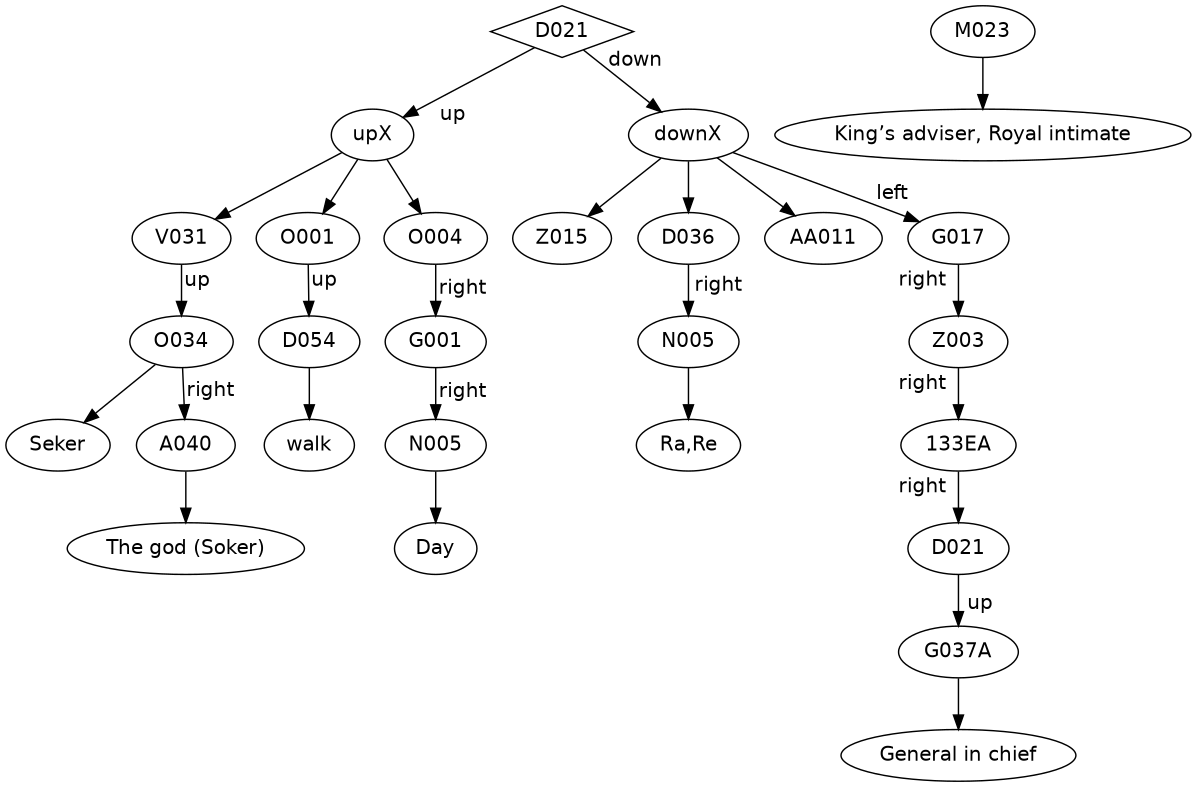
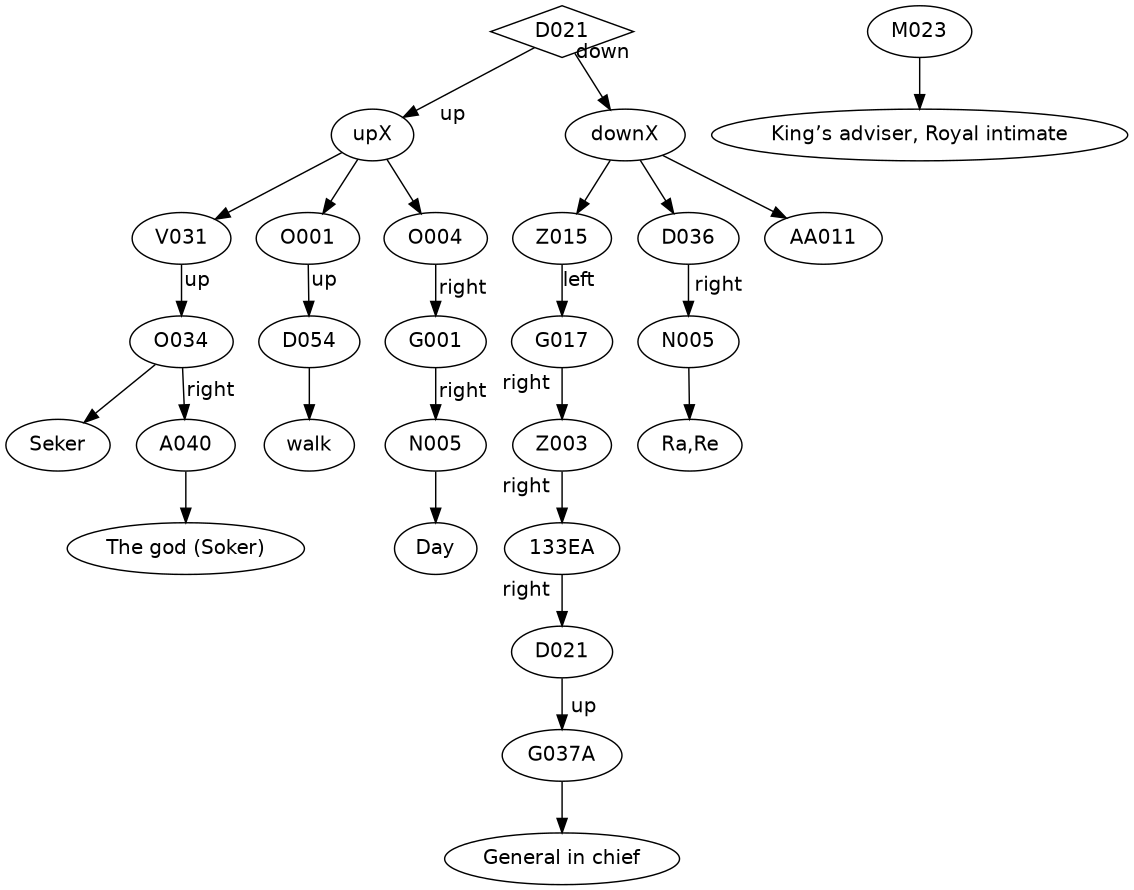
edge "downX" -> "G017": now "Z015" -> "G017"
